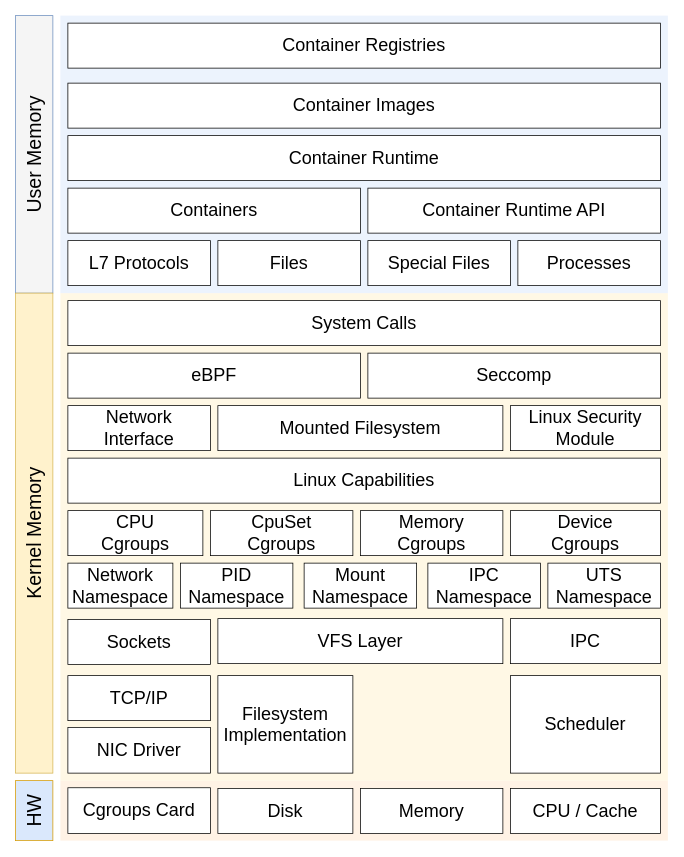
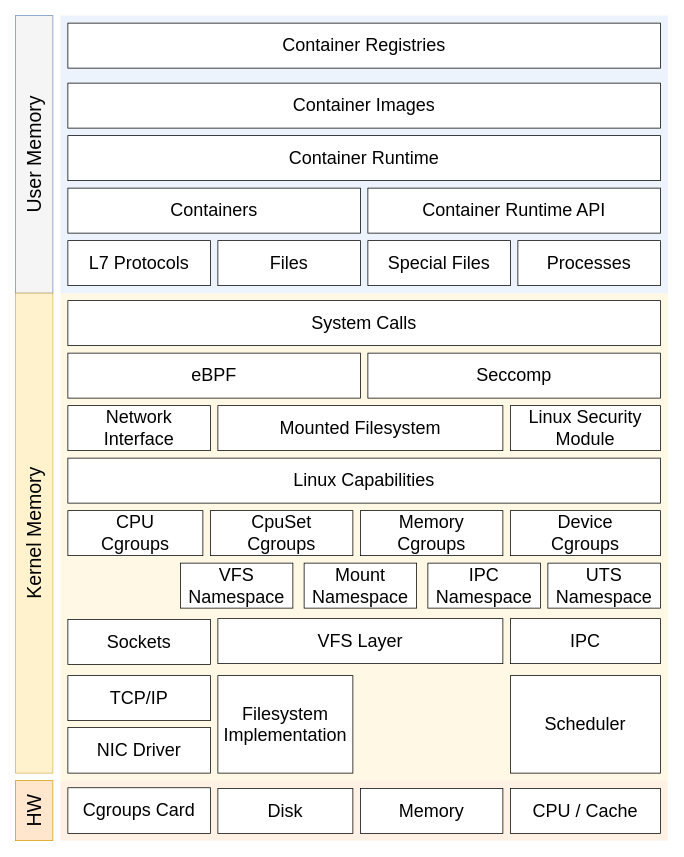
node "Network Namespace": removed
node "PID Namespace": label "PID Namespace" -> "VFS Namespace"
node "HW": fillcolor #dae8fc -> #ffe6cc
